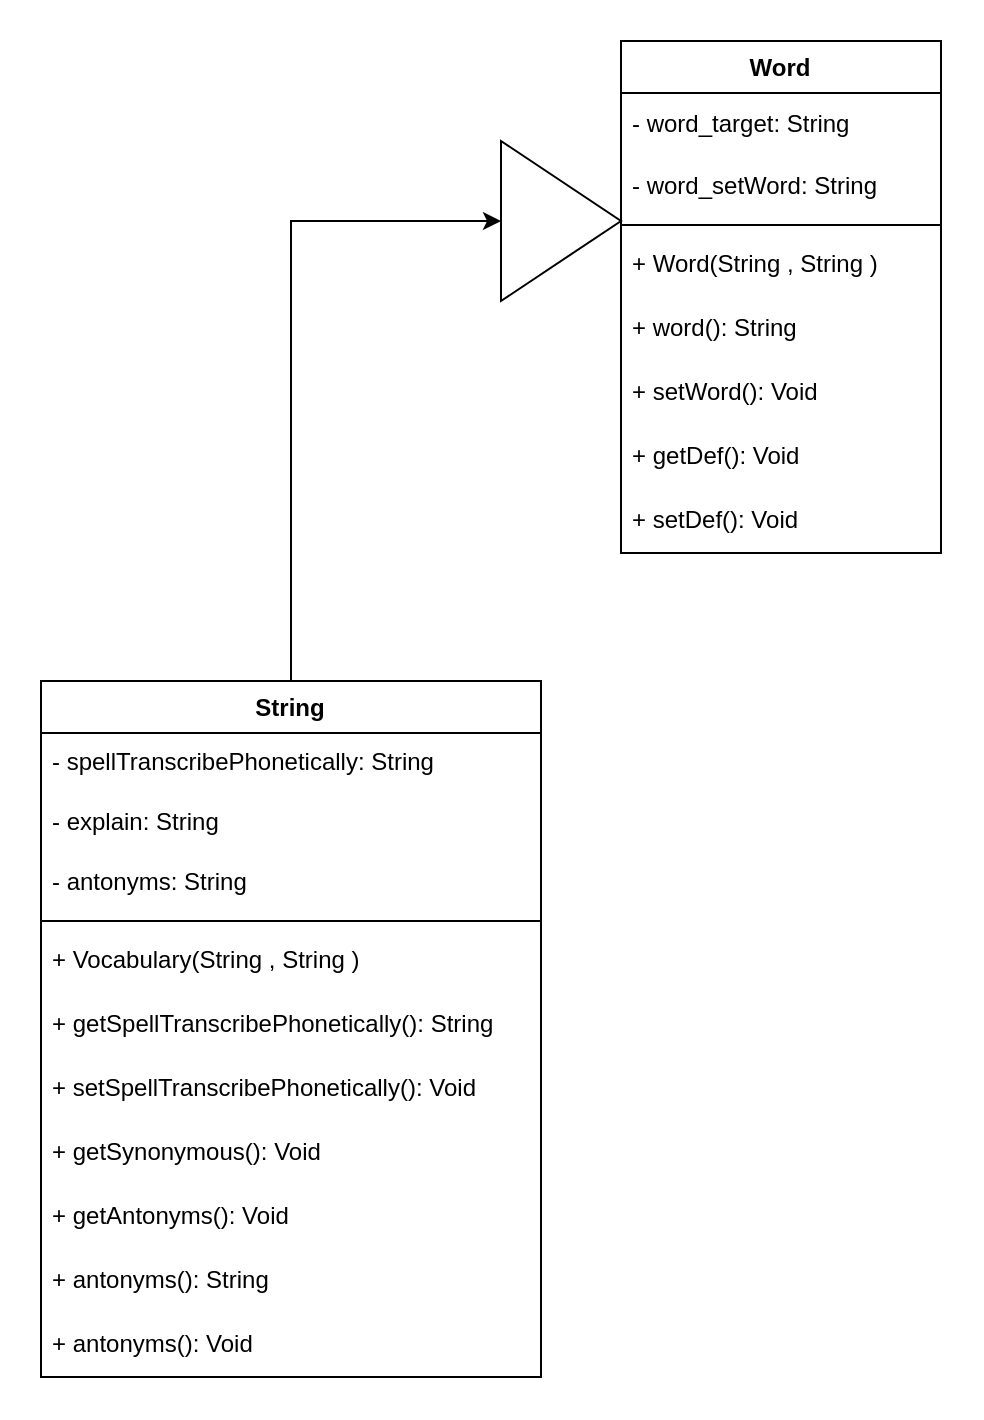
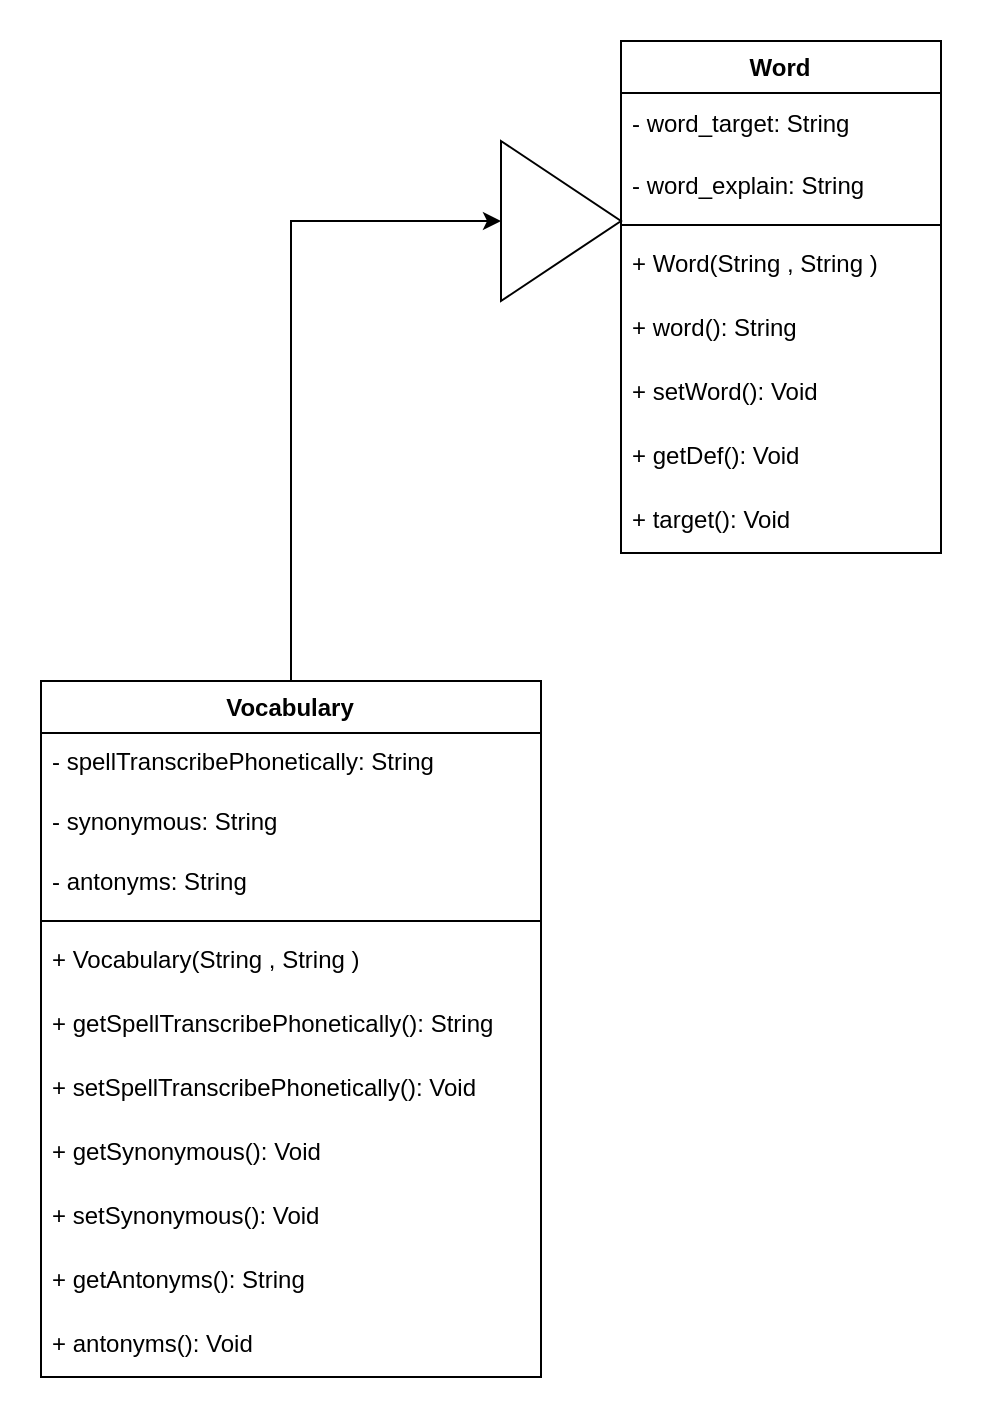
node "- word_setWord: String": label "- word_setWord: String" -> "- word_explain: String"
node "+ setDef(): Void": label "+ setDef(): Void" -> "+ target(): Void"
node "String": label "String" -> "Vocabulary"
node "- explain: String": label "- explain: String" -> "- synonymous: String"
node "+ getAntonyms(): Void": label "+ getAntonyms(): Void" -> "+ setSynonymous(): Void"
node "+ antonyms(): String": label "+ antonyms(): String" -> "+ getAntonyms(): String"
